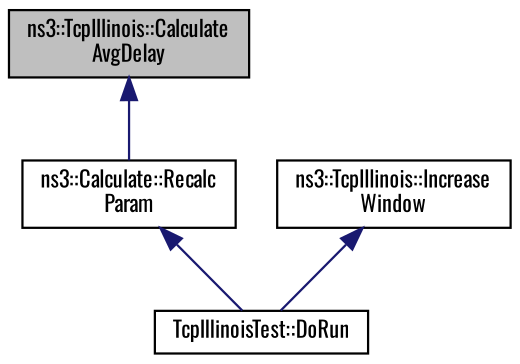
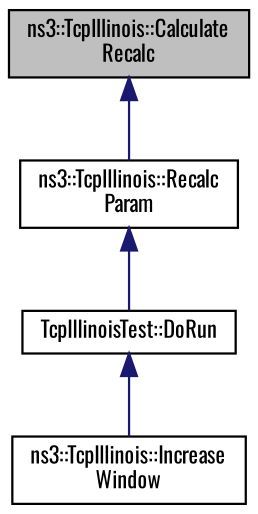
node "ns3::TcpIllinois::Calculate AvgDelay": label "ns3::TcpIllinois::Calculate AvgDelay" -> "ns3::TcpIllinois::Calculate Recalc"
node "ns3::Calculate::Recalc Param": label "ns3::Calculate::Recalc Param" -> "ns3::TcpIllinois::Recalc Param"
edge "TcpIllinoisTest::DoRun" -> "ns3::TcpIllinois::Increase Window": reversed
